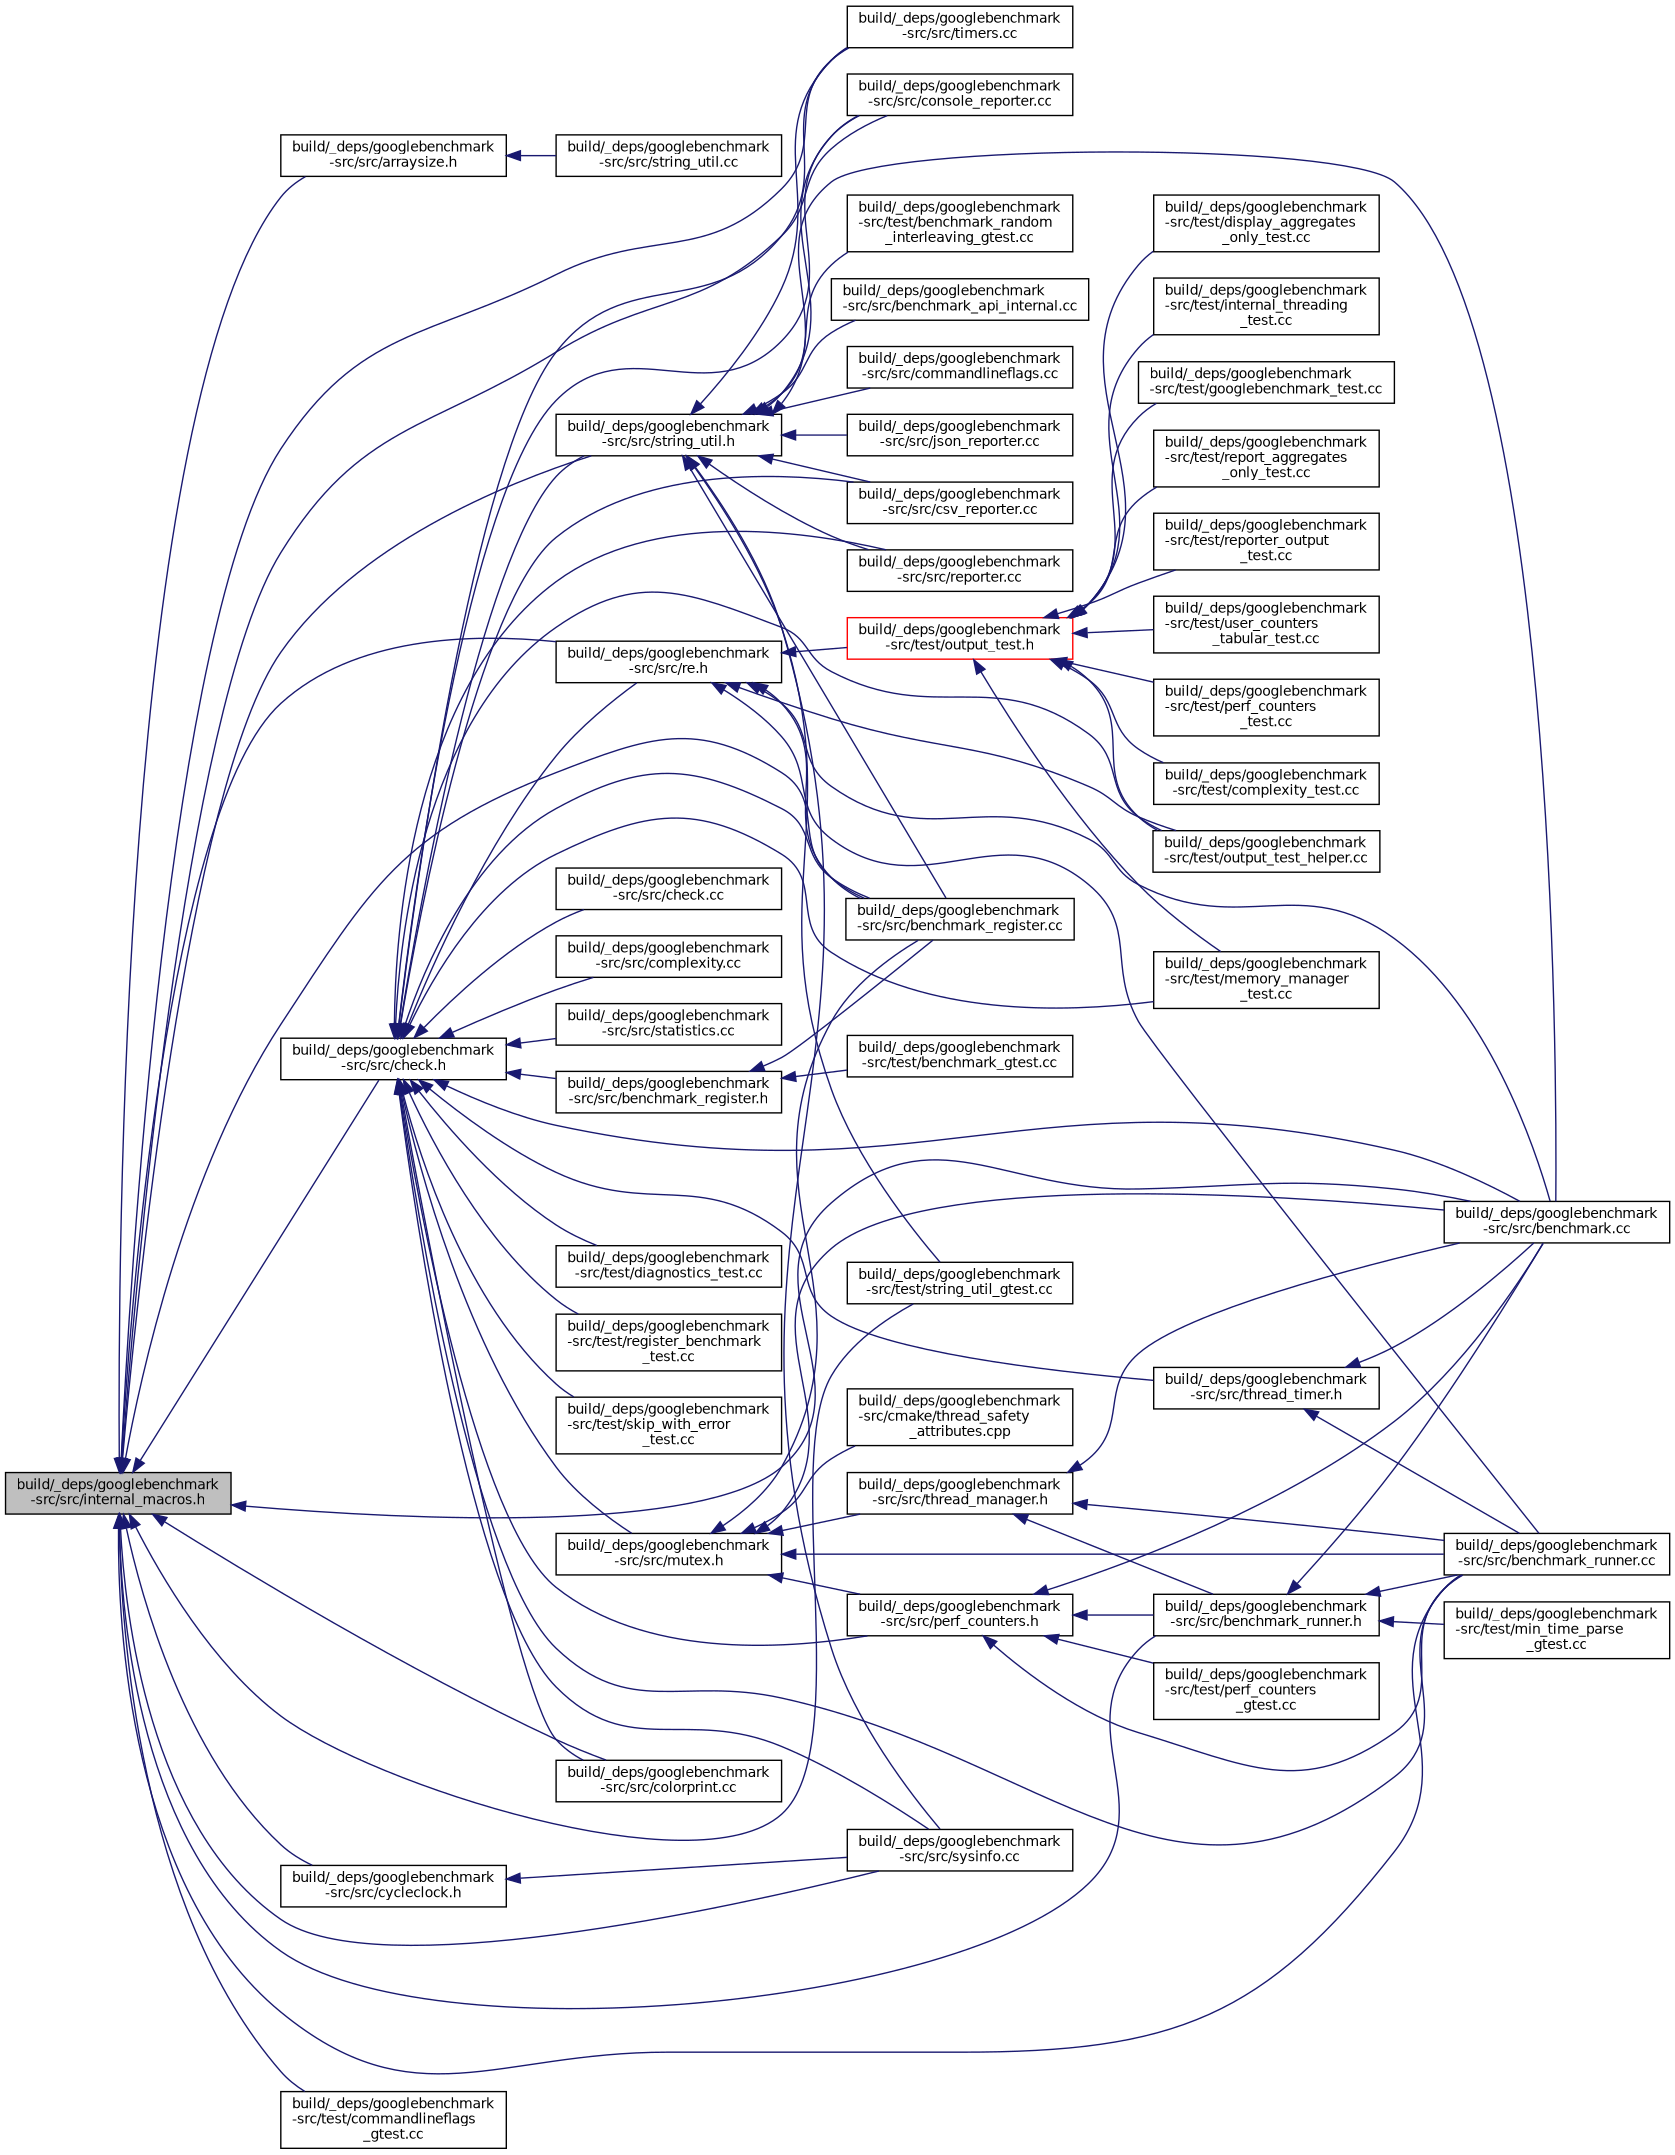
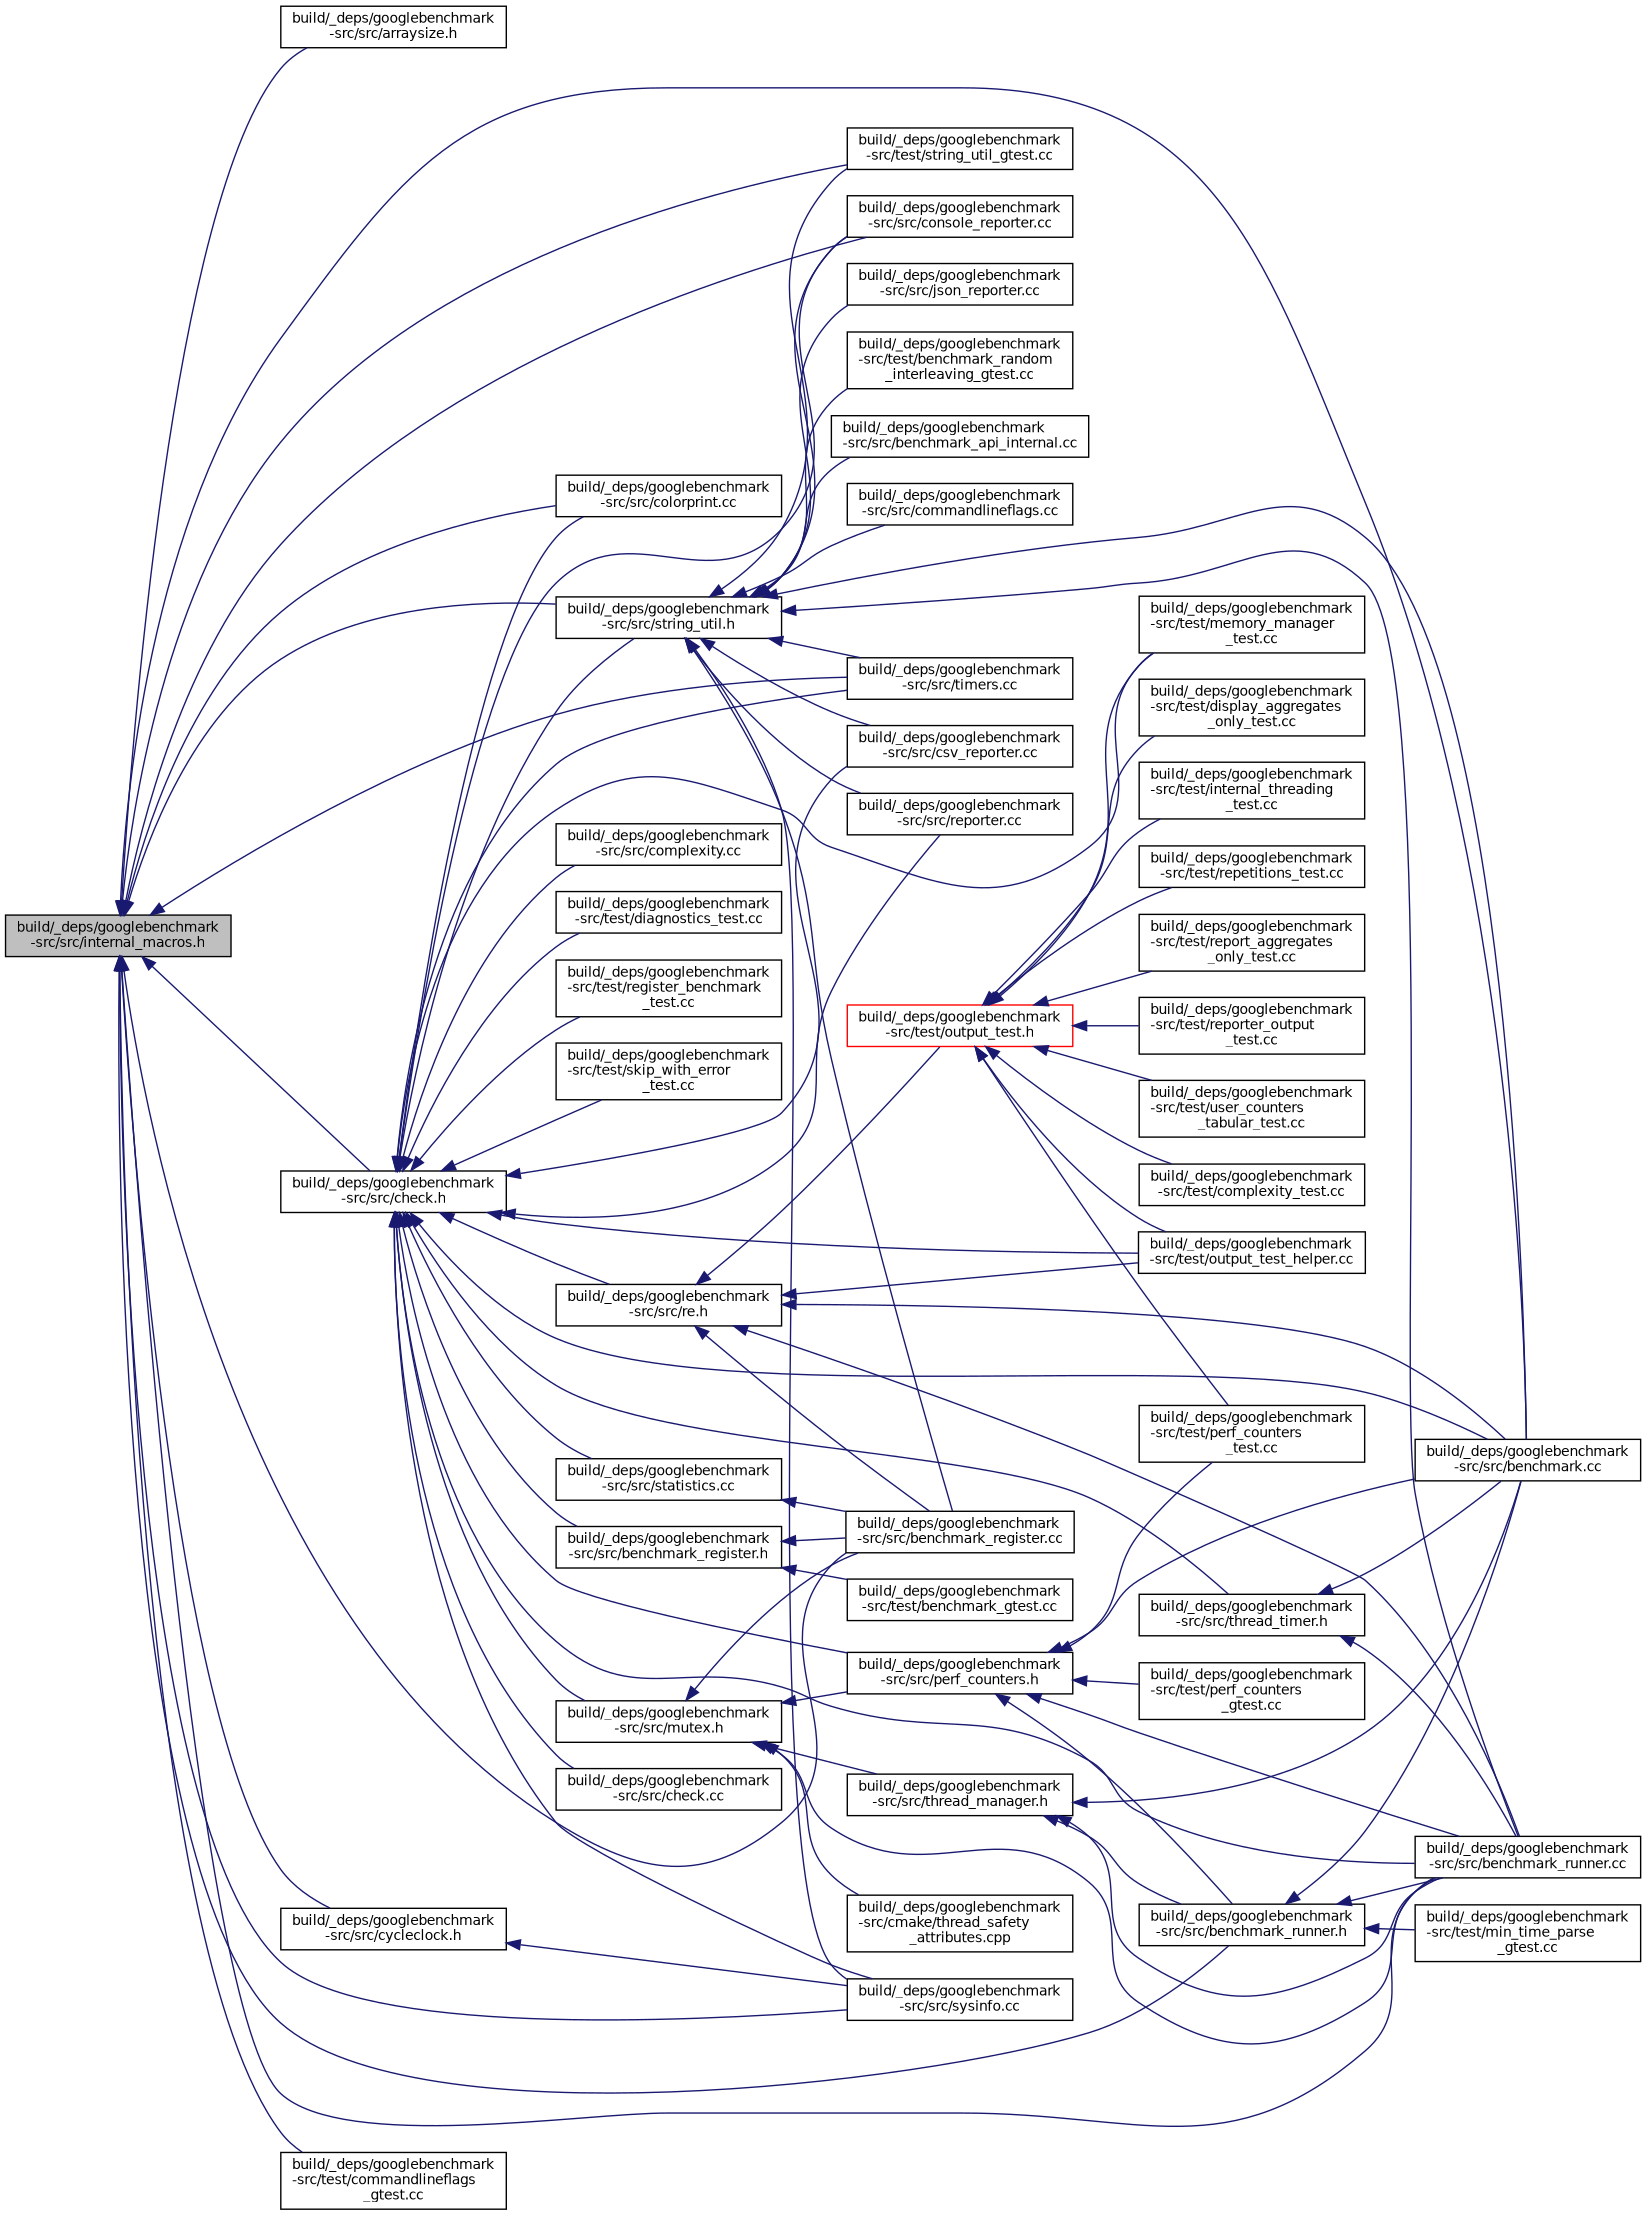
node "build/_deps/googlebenchmark -src/src/string_util.cc": removed
node "build/_deps/googlebenchmark -src/test/googlebenchmark_test.cc": label "build/_deps/googlebenchmark -src/test/googlebenchmark_test.cc" -> "build/_deps/googlebenchmark -src/test/repetitions_test.cc"
edge "build/_deps/googlebenchmark -src/src/re.h" -> "build/_deps/googlebenchmark -src/src/internal_macros.h": removed
edge "build/_deps/googlebenchmark -src/src/benchmark_register.cc" -> "build/_deps/googlebenchmark -src/src/check.h": now "build/_deps/googlebenchmark -src/src/benchmark_register.cc" -> "build/_deps/googlebenchmark -src/src/statistics.cc"
edge "build/_deps/googlebenchmark -src/src/benchmark_runner.cc" -> "build/_deps/googlebenchmark -src/src/string_util.h": added
edge "build/_deps/googlebenchmark -src/src/benchmark.cc" -> "build/_deps/googlebenchmark -src/src/mutex.h": removed
edge "build/_deps/googlebenchmark -src/test/perf_counters _test.cc" -> "build/_deps/googlebenchmark -src/src/perf_counters.h": added
